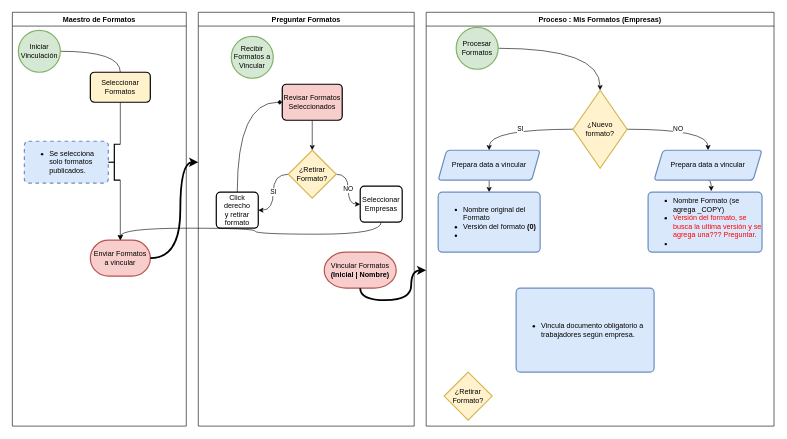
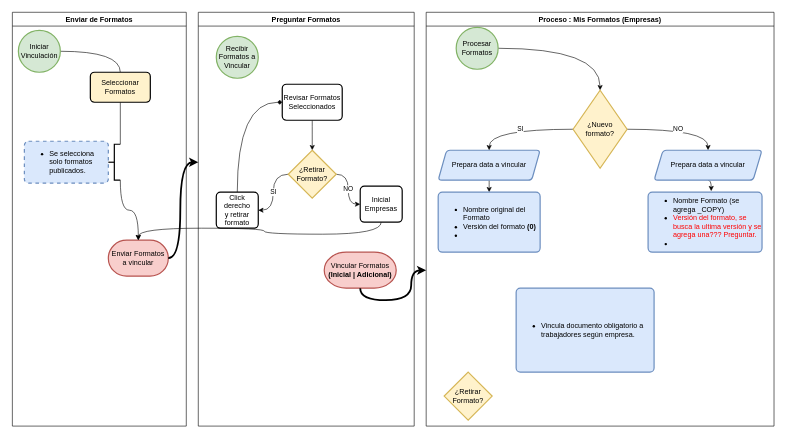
node "Maestro de Formatos": label "Maestro de Formatos" -> "Enviar de Formatos"
node "Recibir Formatos a Vincular": moved (252, 57) -> (237, 57)
node "Revisar Formatos Seleccionados": fillcolor #f8cecc -> #ffffff
node "Seleccionar Empresas": label "Seleccionar Empresas" -> "Inicial Empresas"
node "Enviar Formatos a vincular": moved (120, 258) -> (138, 258)
node "Vincular Formatos (Inicial | Nombre)": label "Vincular Formatos (Inicial | Nombre)" -> "Vincular Formatos (Inicial | Adicional)"
